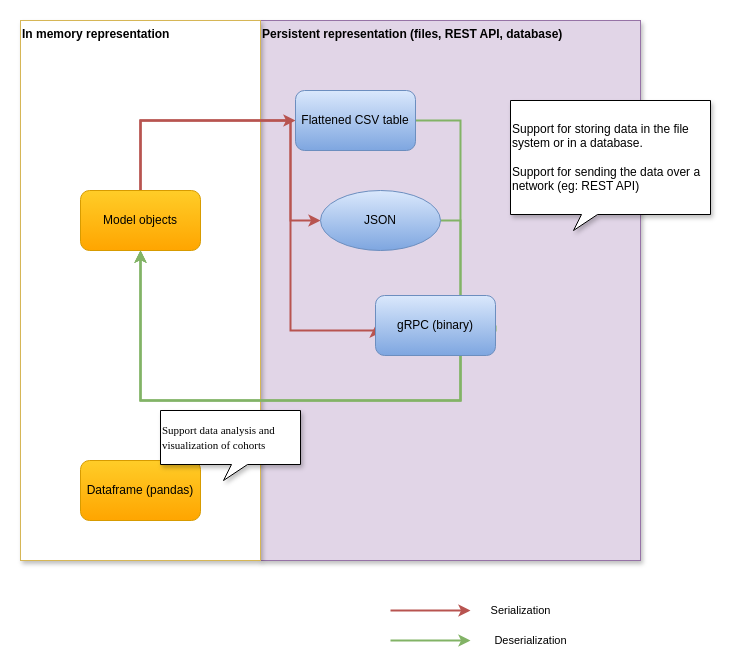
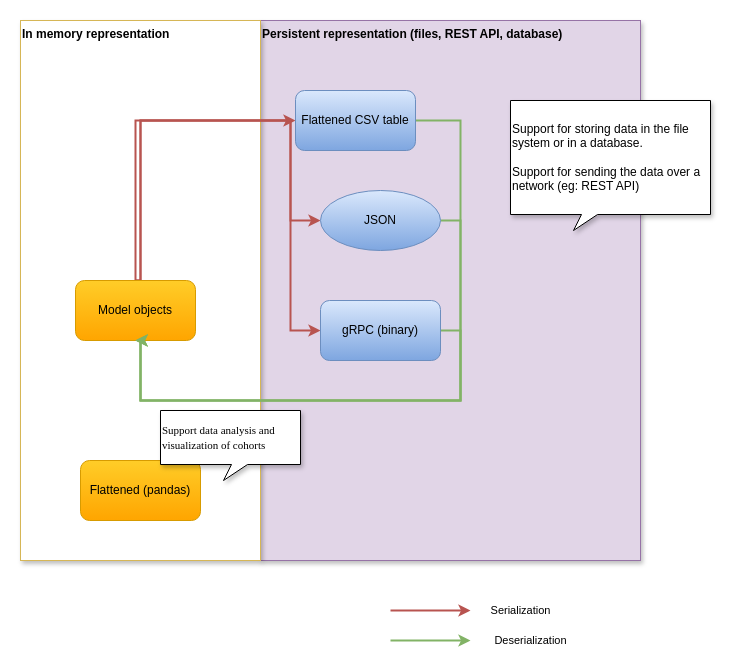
node "Model objects": moved (141, 221) -> (136, 311)
node "gRPC (binary)": moved (436, 326) -> (381, 331)
node "Dataframe (pandas)": label "Dataframe (pandas)" -> "Flattened (pandas)"
